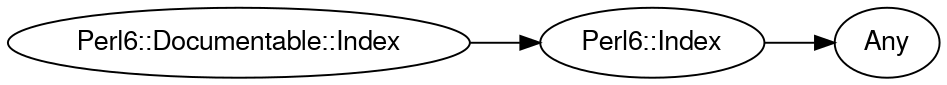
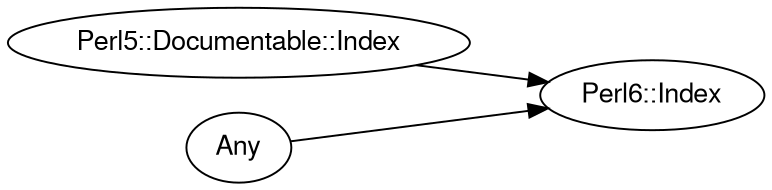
node "Perl6::Documentable::Index": label "Perl6::Documentable::Index" -> "Perl5::Documentable::Index"
edge "Perl6::Index" -> "Any": reversed
